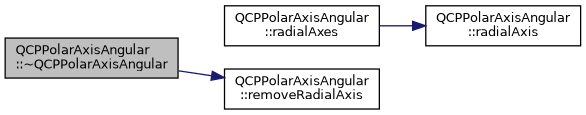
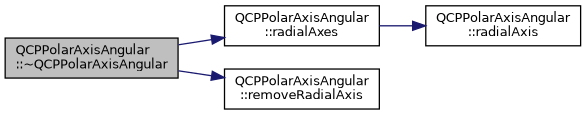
edge "QCPPolarAxisAngular ::~QCPPolarAxisAngular" -> "QCPPolarAxisAngular ::radialAxes": added
